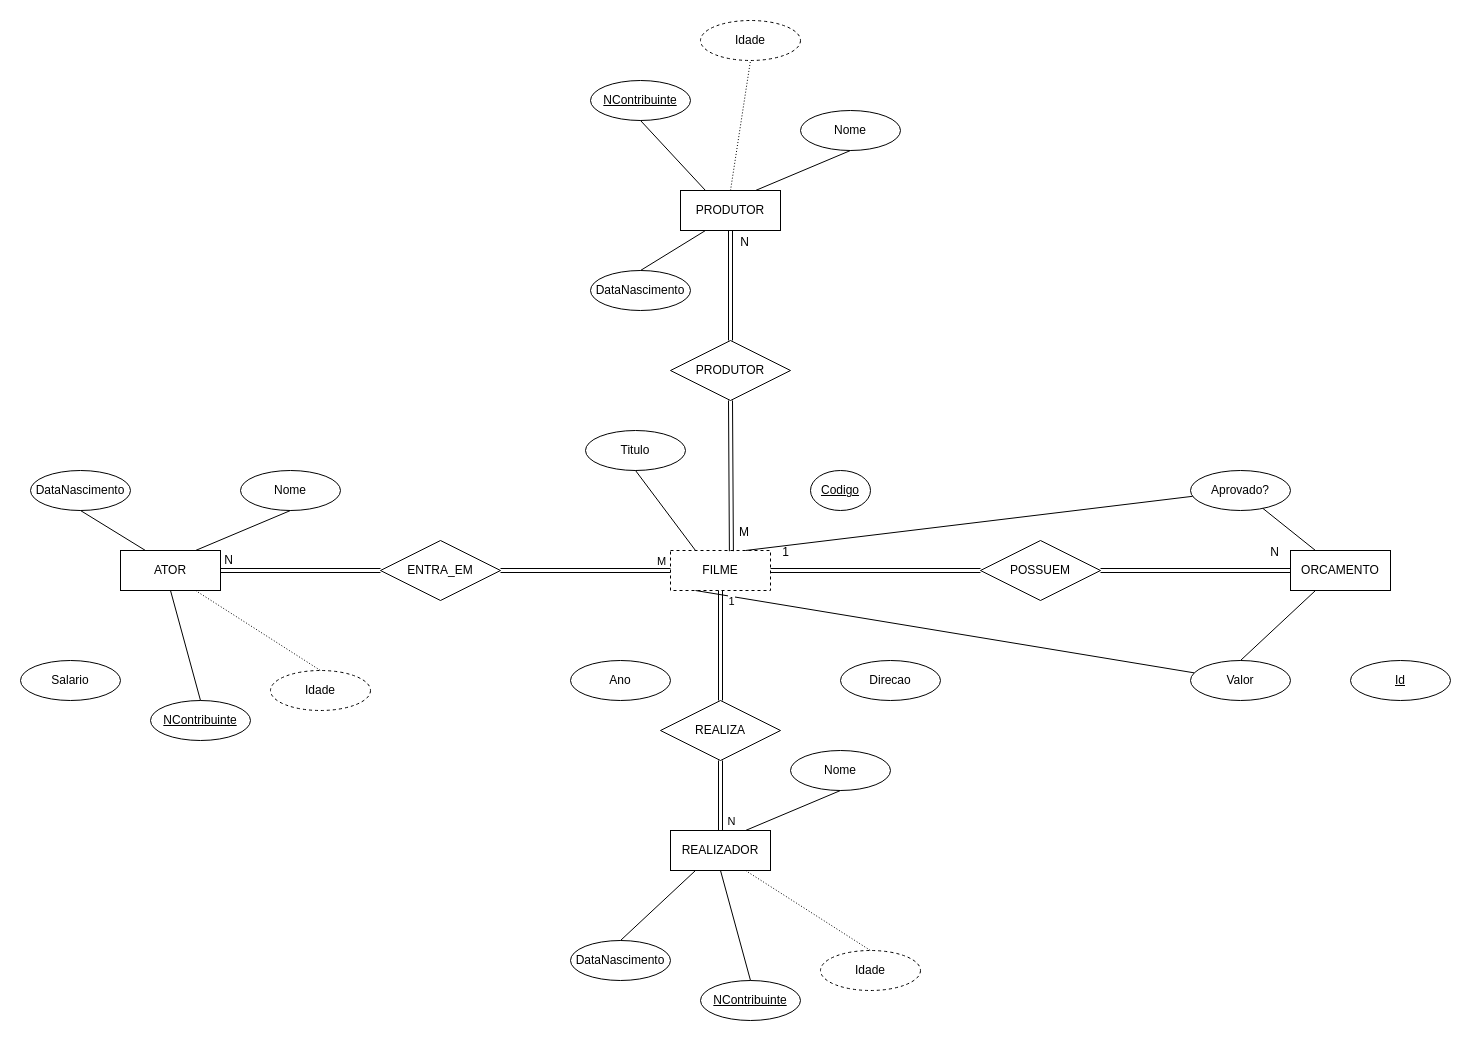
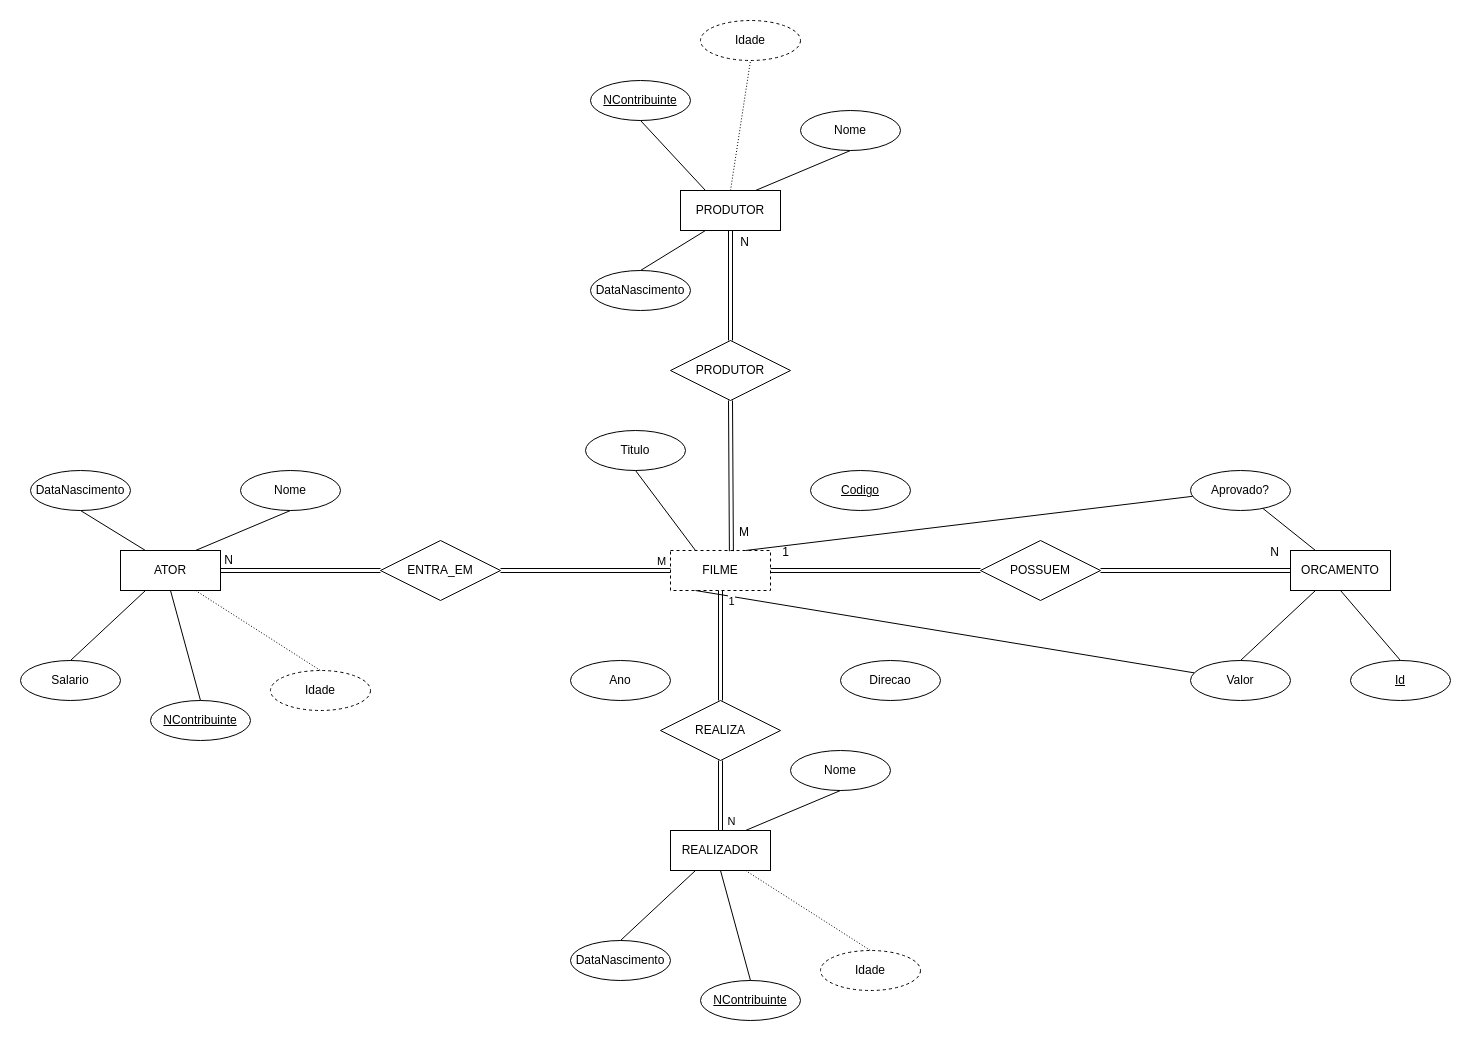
node "Codigo": size 60x40 -> 100x40
edge "ATOR" -- "Salario": added
edge "ORCAMENTO" -- "Id": added
